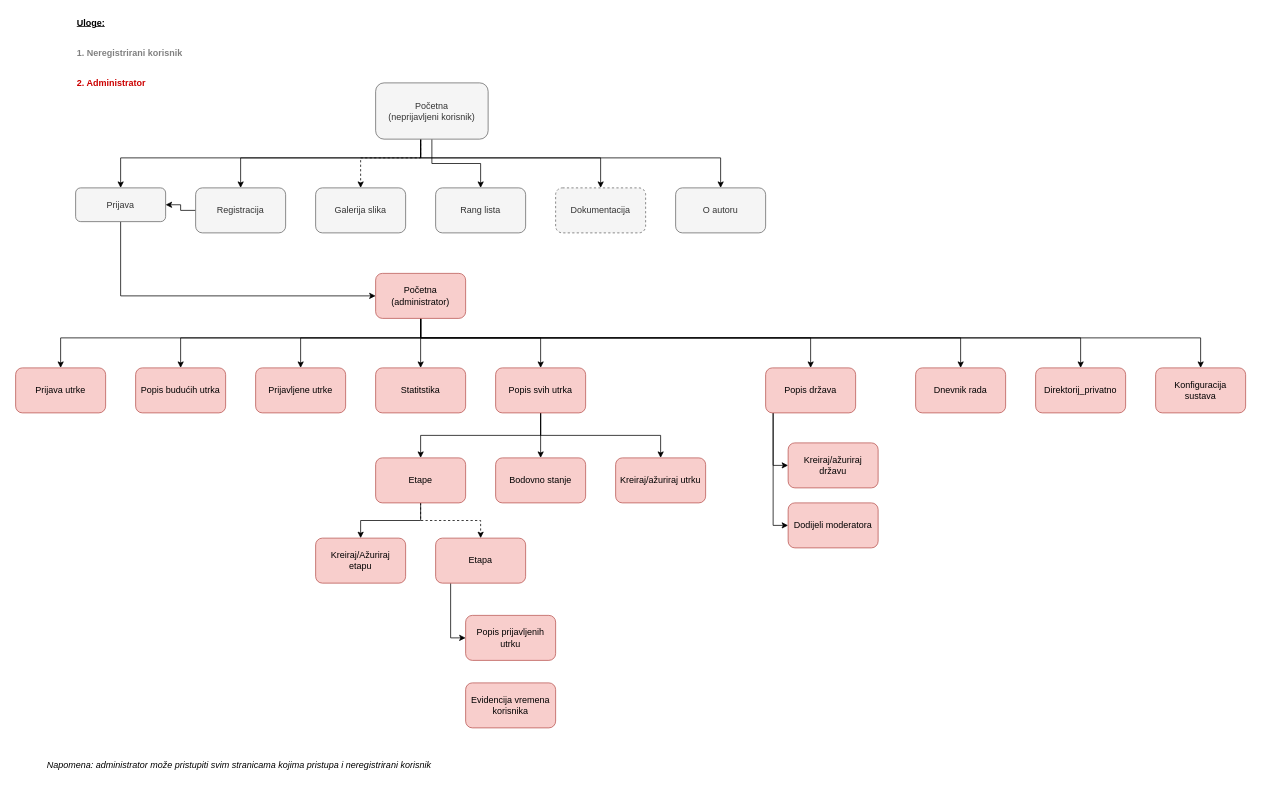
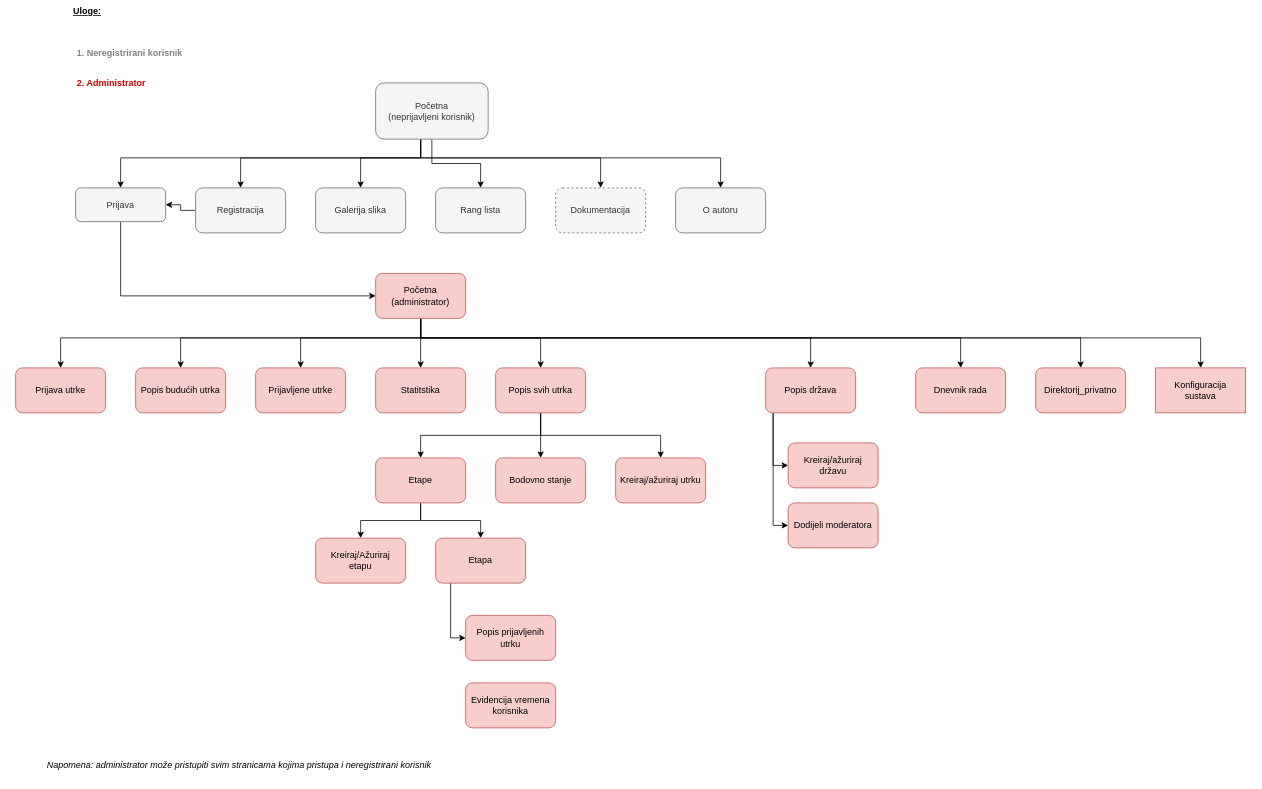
node "Uloge:": moved (90, 23) -> (87, 12)
edge "Početna (neprijavljeni korisnik)" -> "Galerija slika": style dashed -> solid
node "Konfiguracija sustava": shape rounded rectangle -> rectangle
edge "Etape" -> "Etapa": style dashed -> solid
